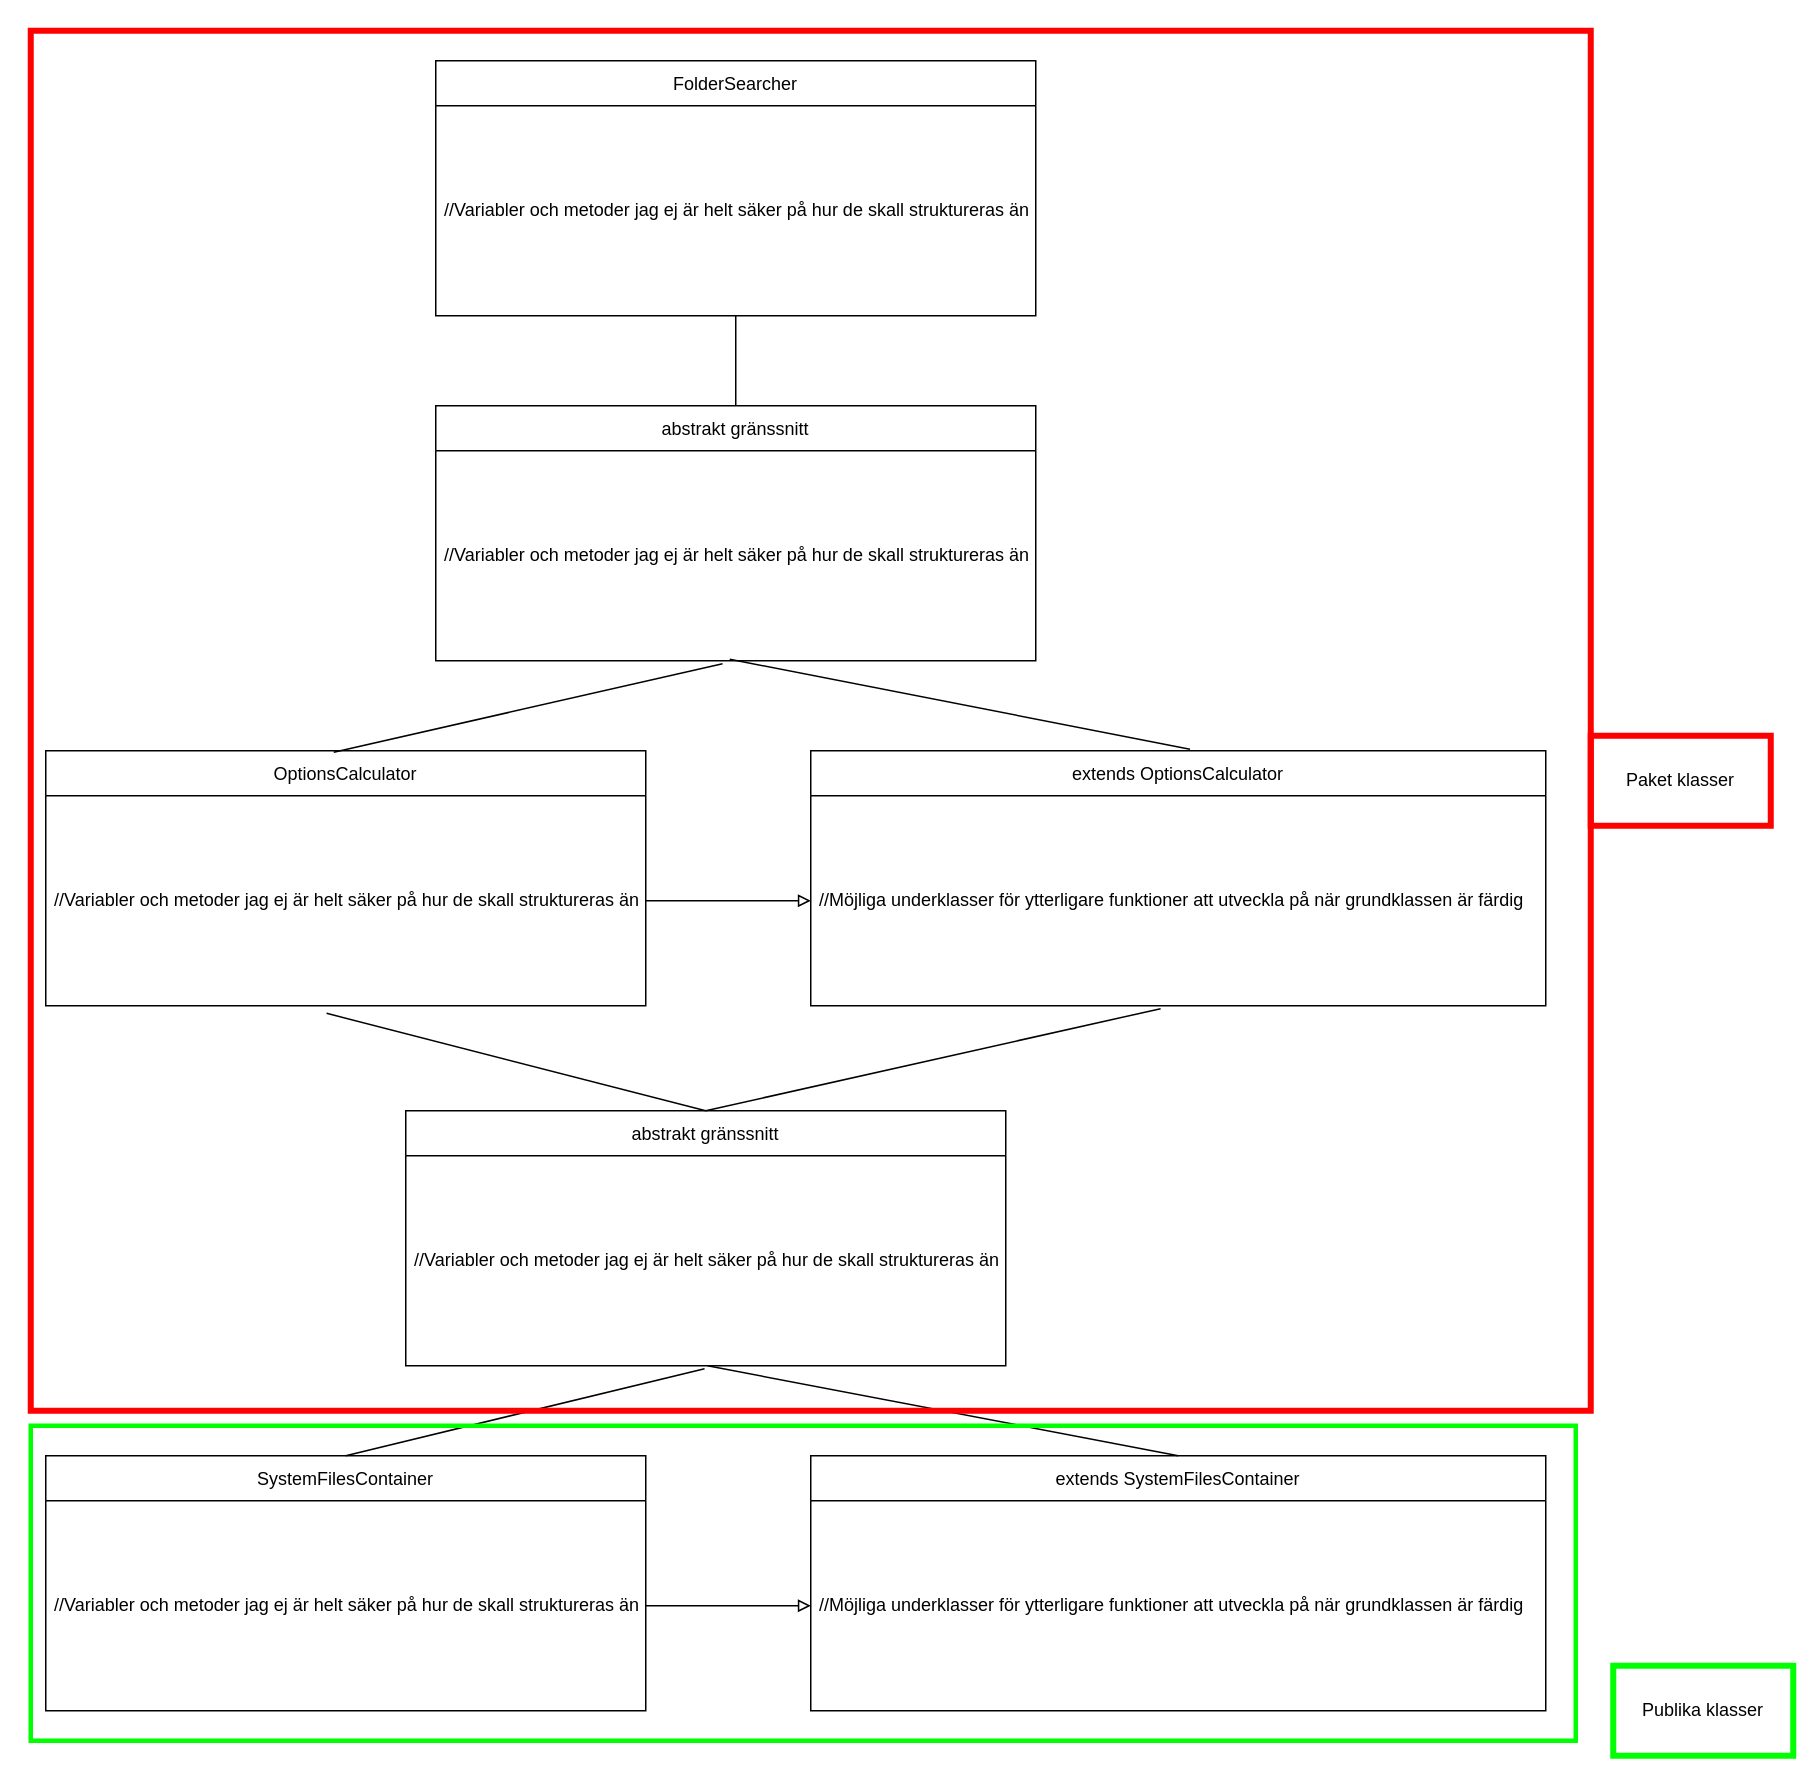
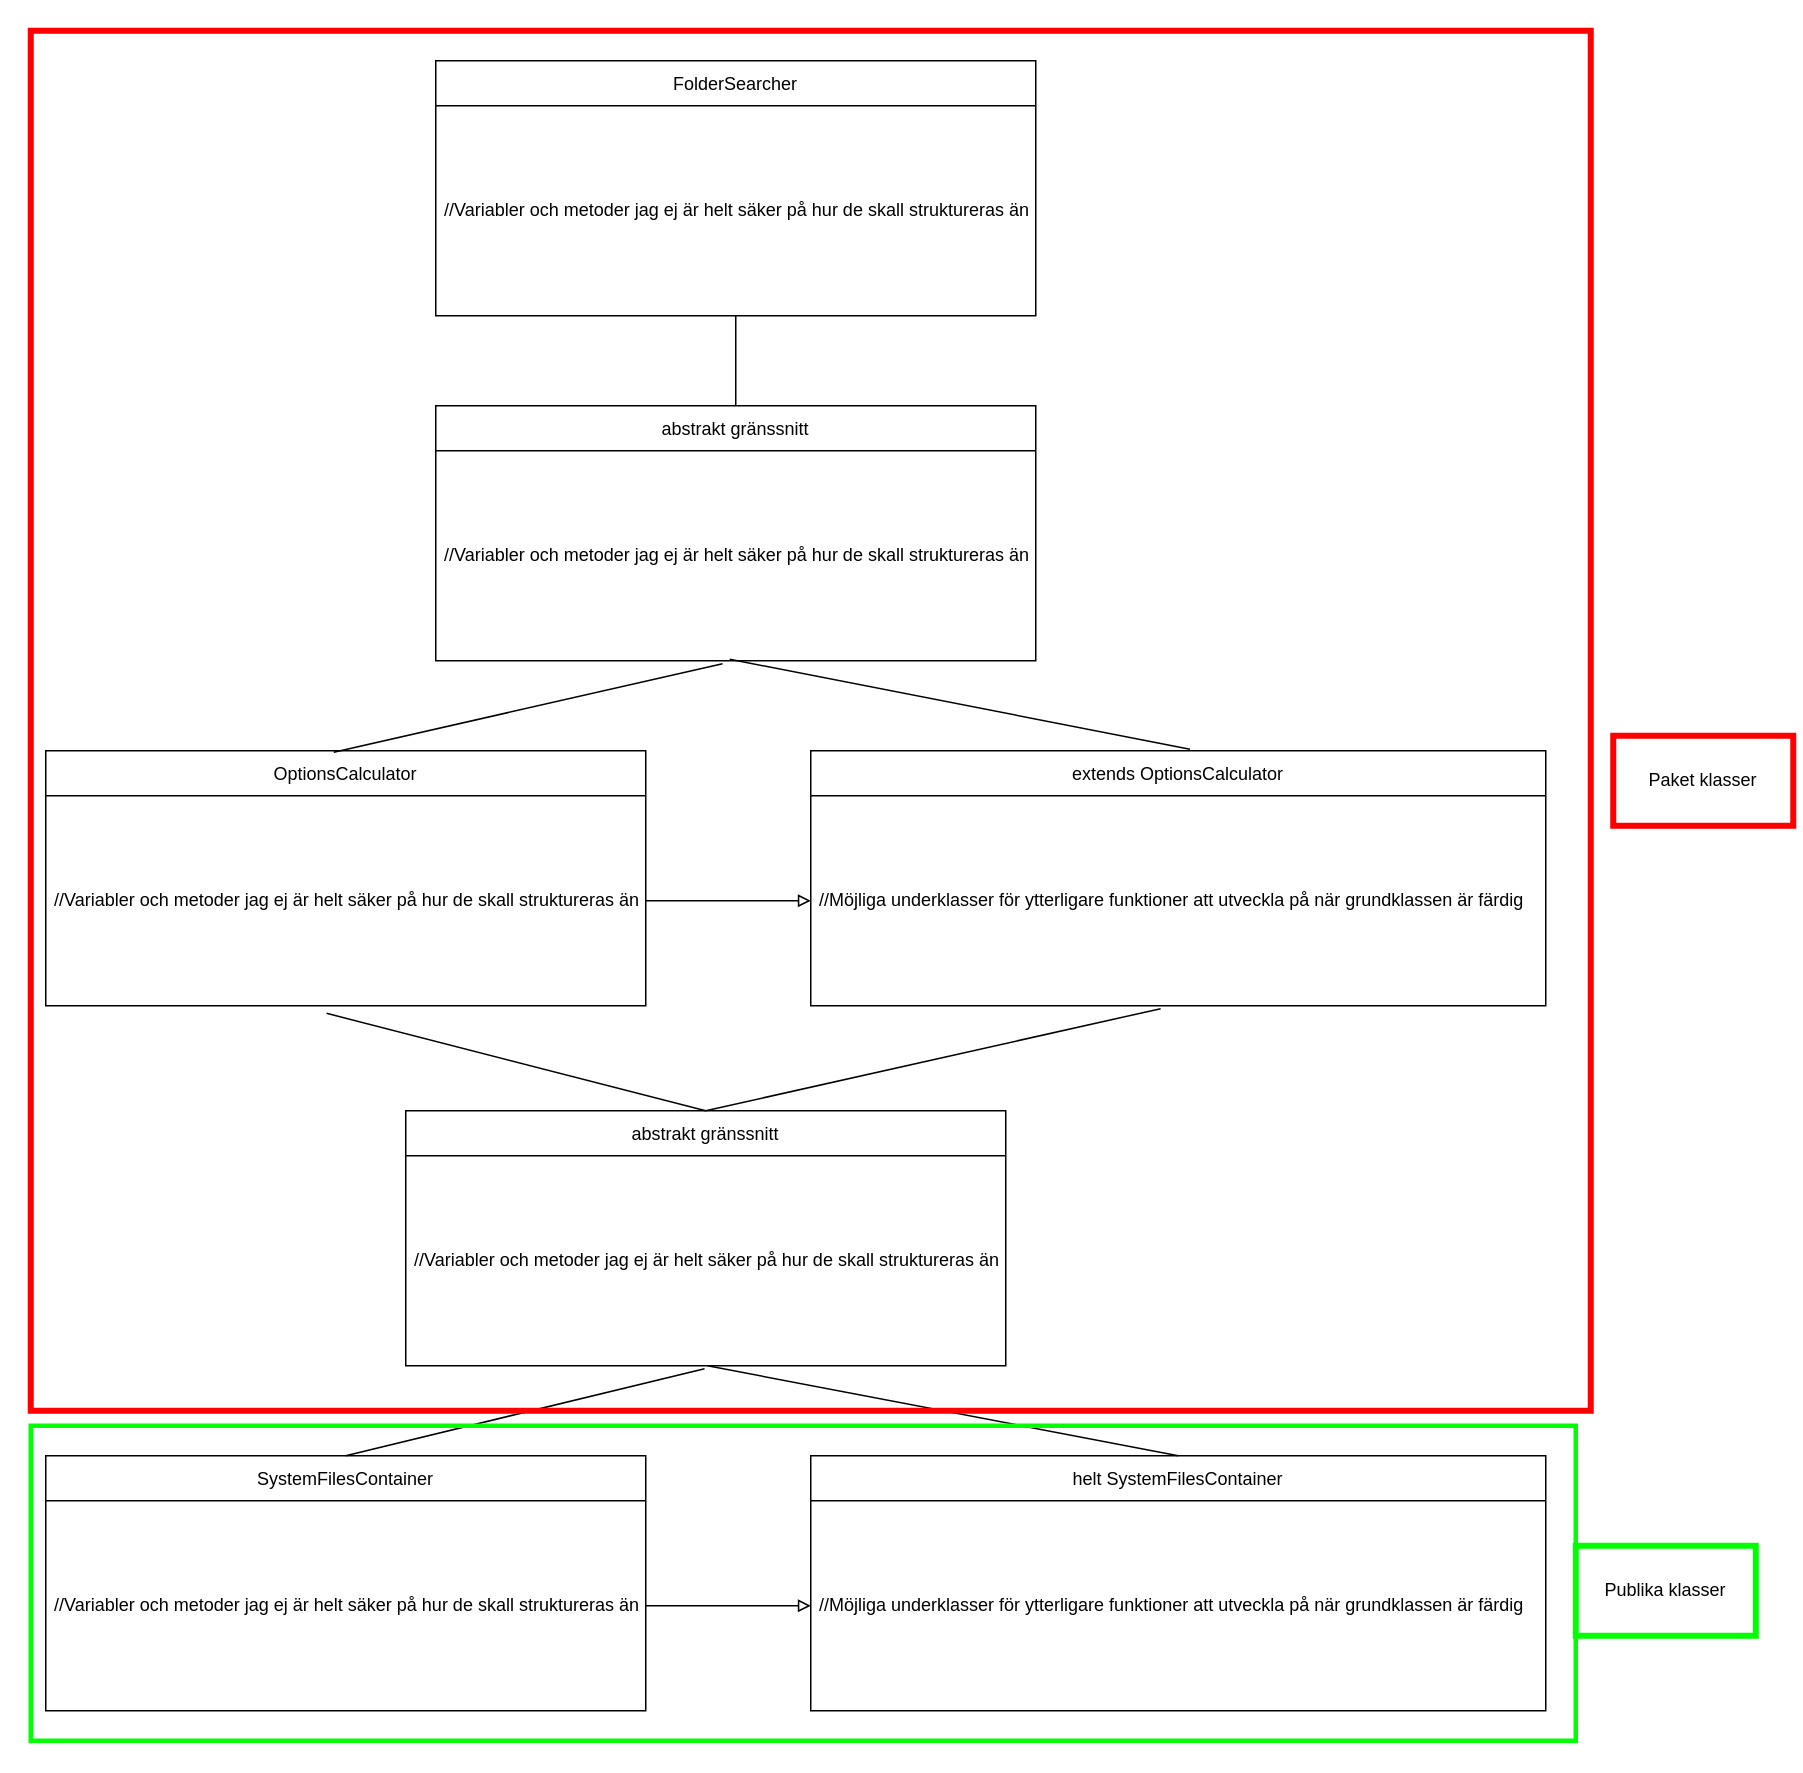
node "Paket klasser": moved (1681, 781) -> (1703, 781)
node "extends SystemFilesContainer": label "extends SystemFilesContainer" -> "helt SystemFilesContainer"
node "Publika klasser": moved (1703, 1711) -> (1666, 1591)
